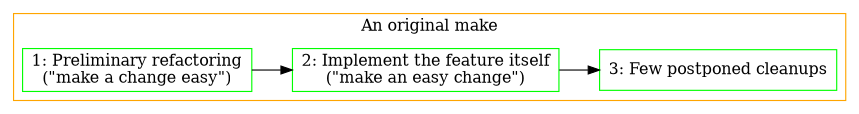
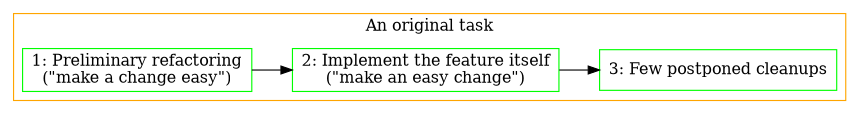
cluster "An original make": label "An original make" -> "An original task"
